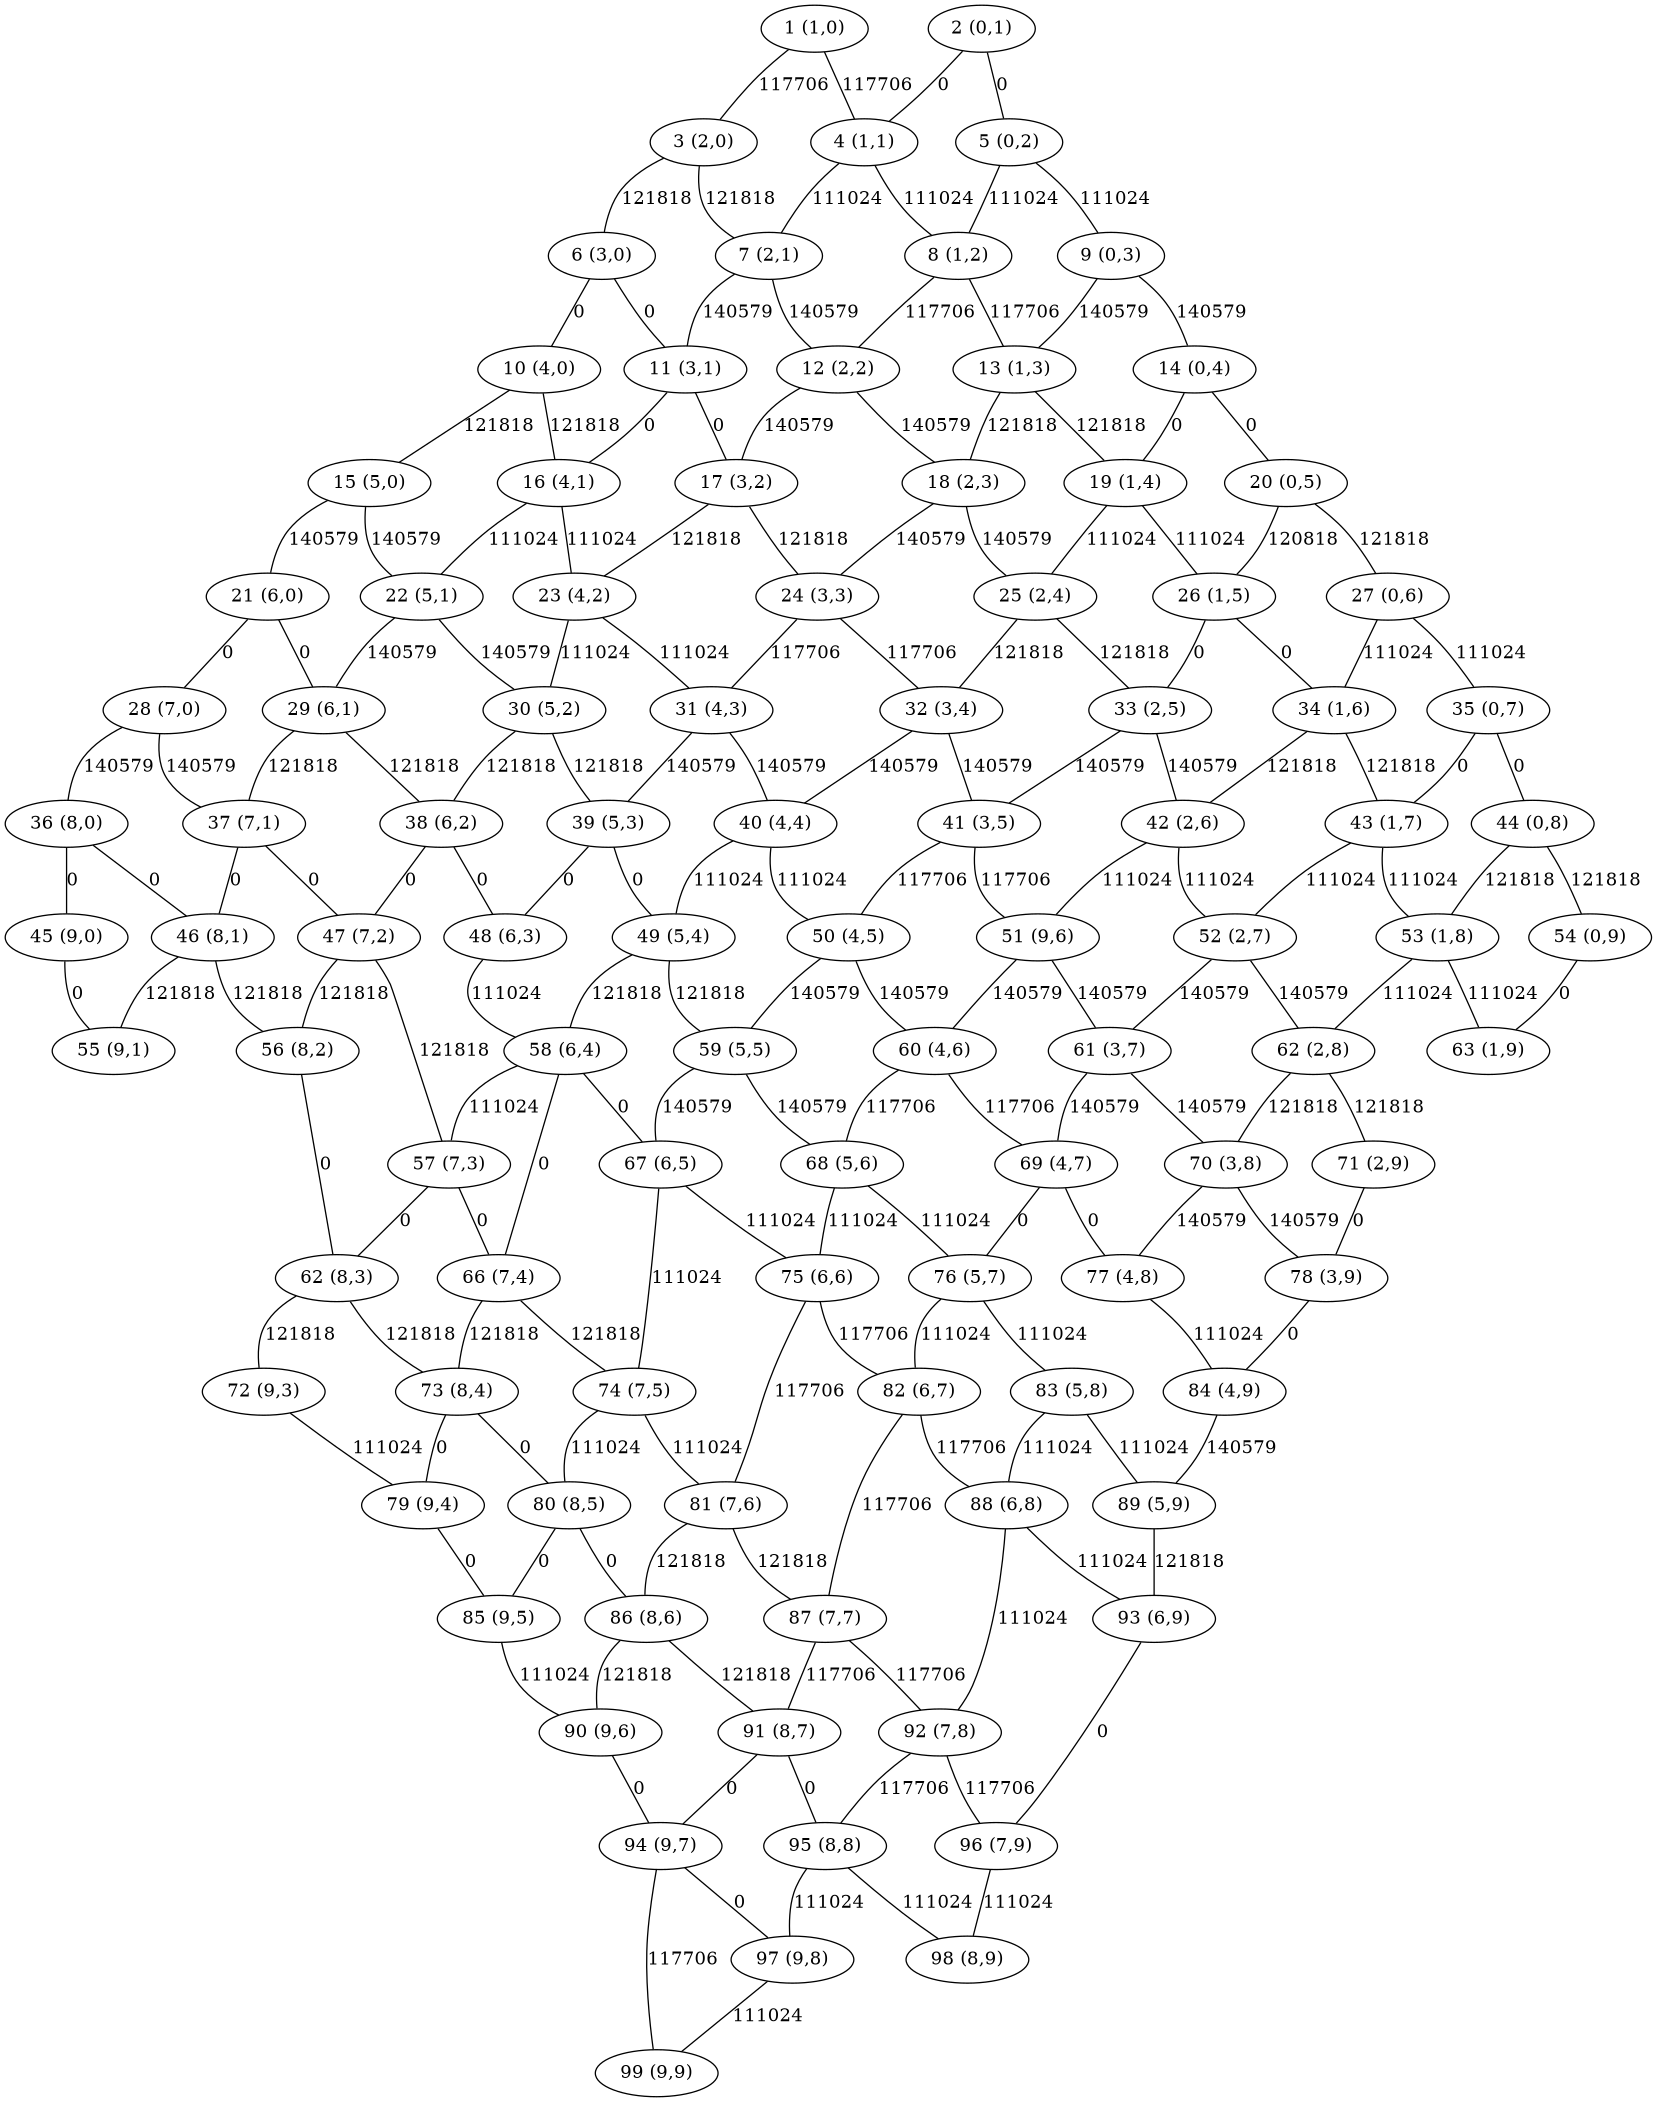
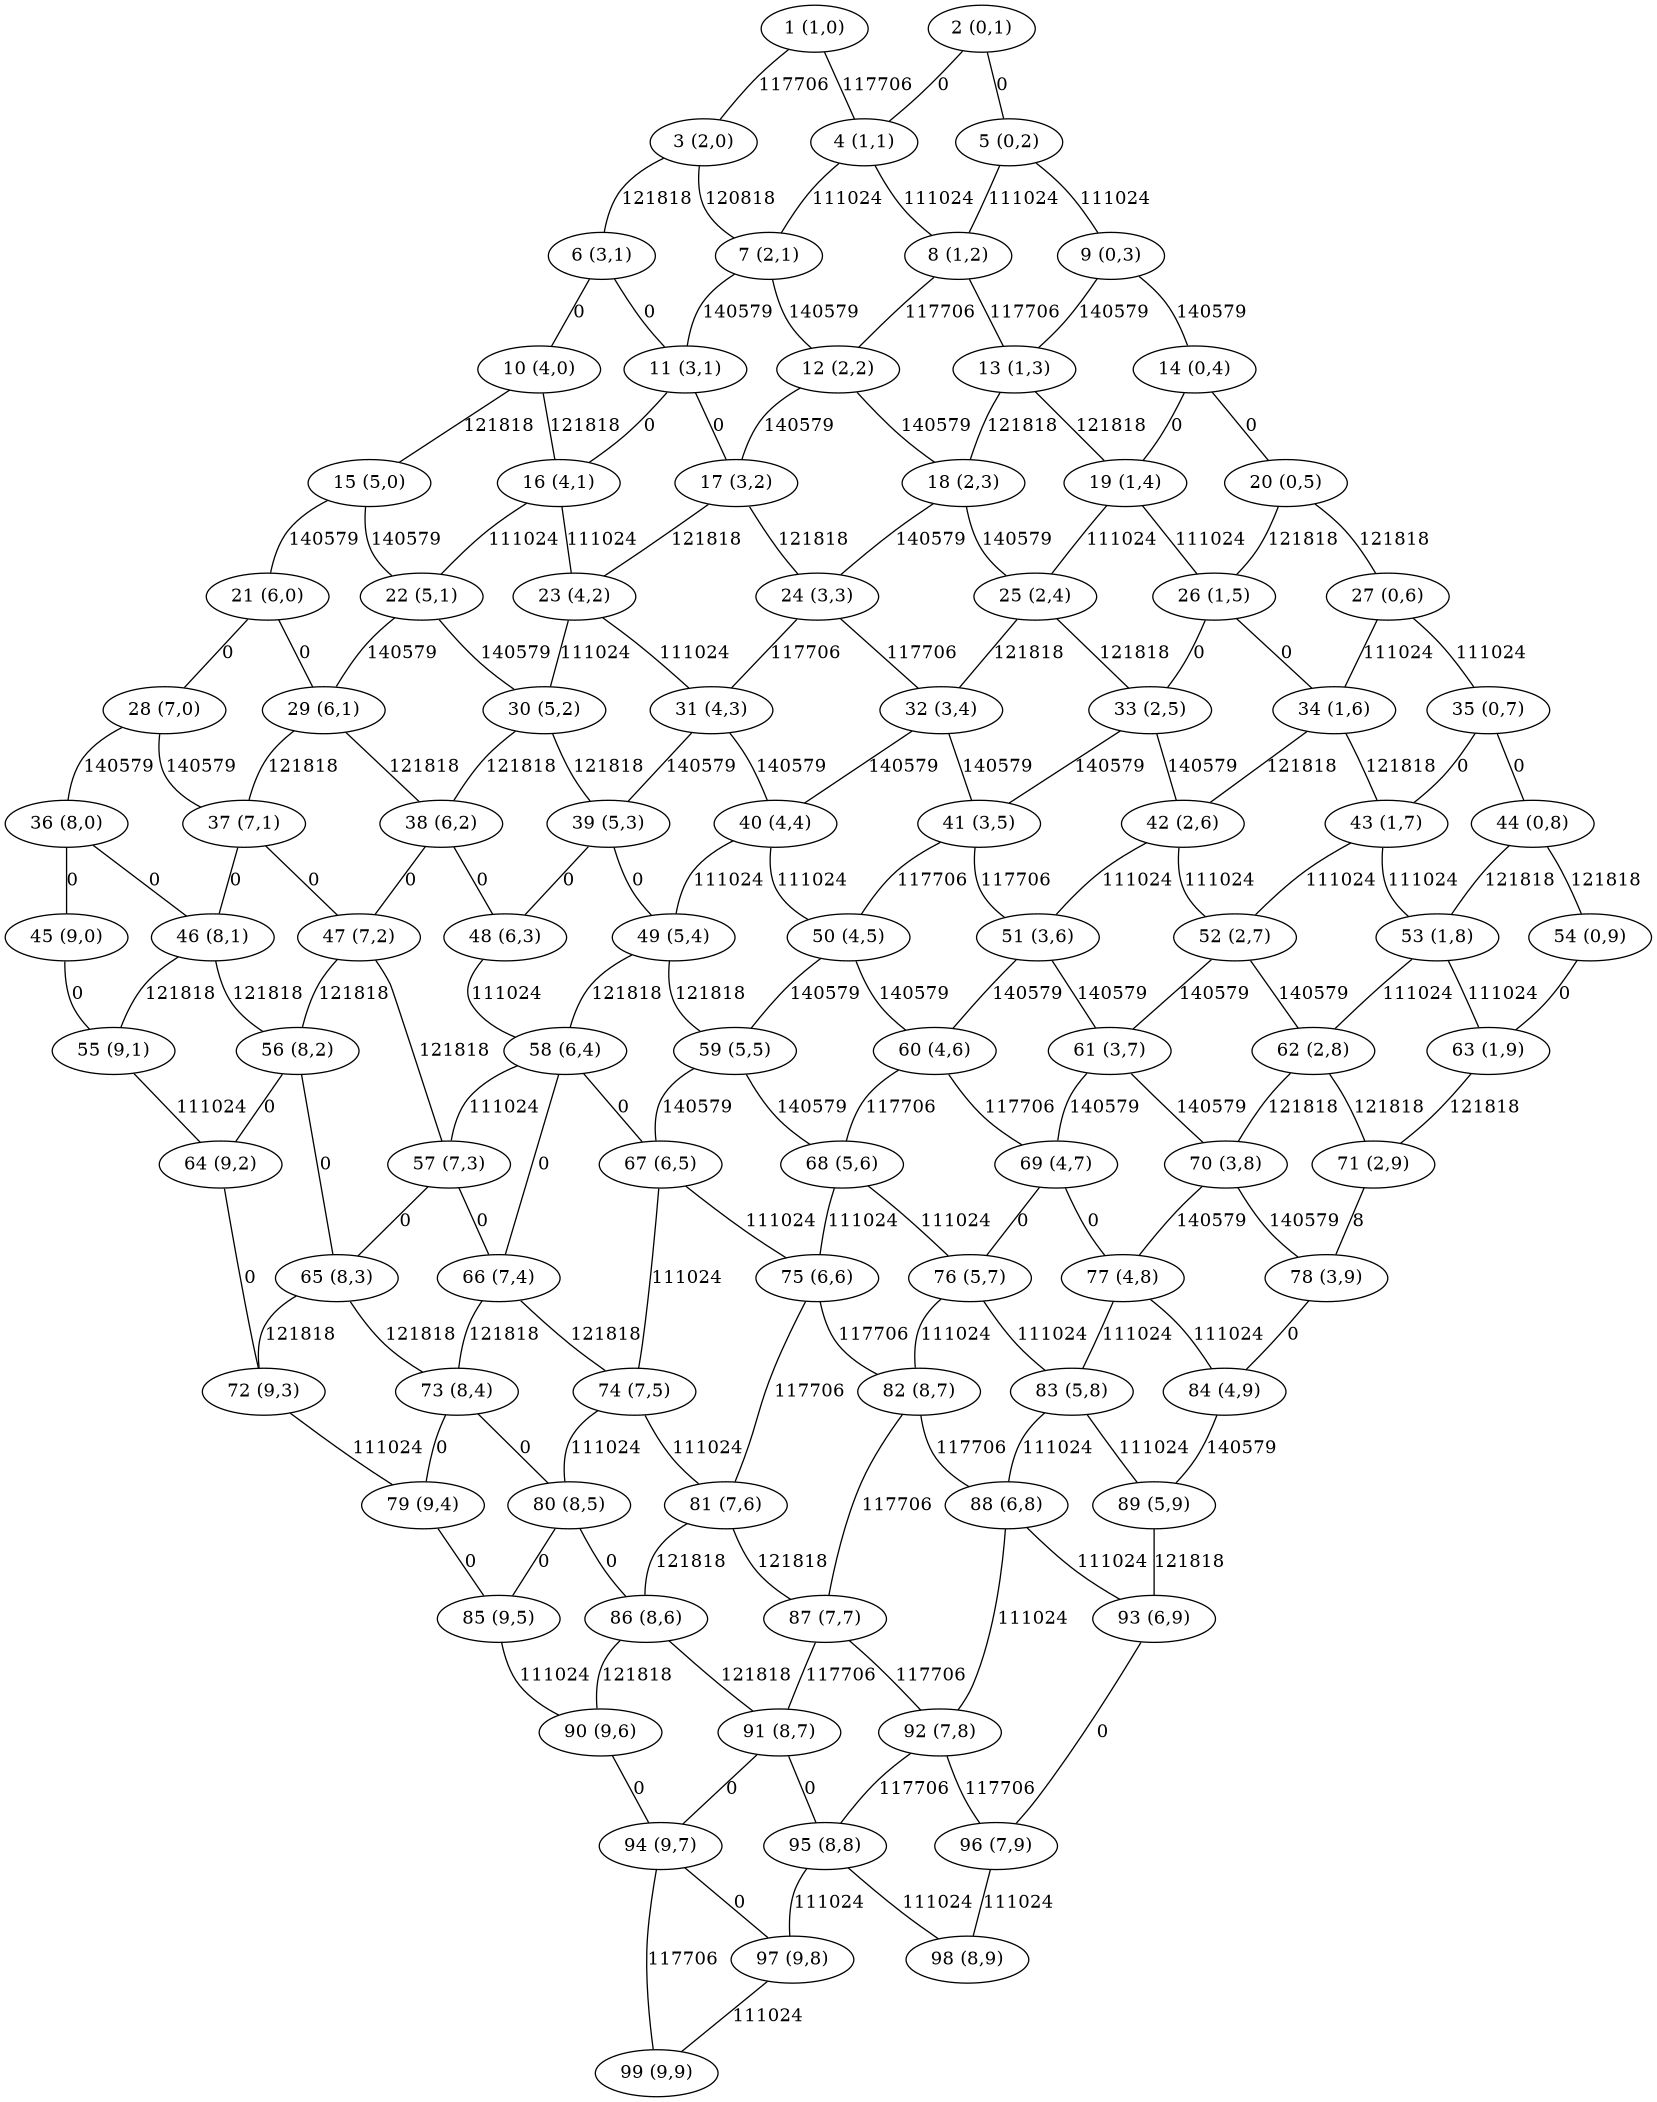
edge "3 (2,0)" -- "7 (2,1)": label "121818" -> "120818"
node "6 (3,0)": label "6 (3,0)" -> "6 (3,1)"
edge "20 (0,5)" -- "26 (1,5)": label "120818" -> "121818"
node "51 (9,6)": label "51 (9,6)" -> "51 (3,6)"
edge "63 (1,9)" -- "71 (2,9)": added, label "121818"
node "64 (9,2)": added
edge "71 (2,9)" -- "78 (3,9)": label "0" -> "8"
node "62 (8,3)": label "62 (8,3)" -> "65 (8,3)"
edge "77 (4,8)" -- "83 (5,8)": added, label "111024"
node "82 (6,7)": label "82 (6,7)" -> "82 (8,7)"
